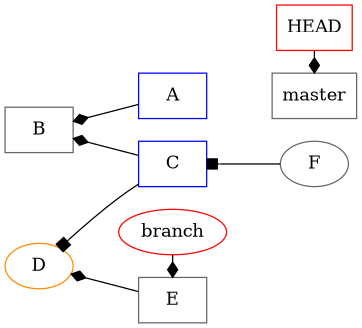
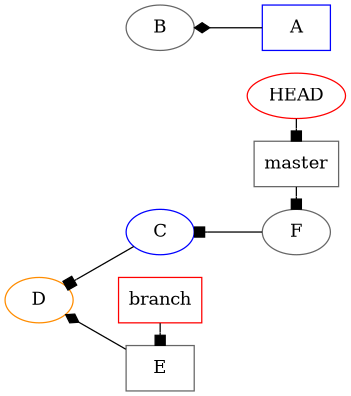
node "HEAD": shape box -> ellipse
edge "HEAD" -> "master": arrowhead diamond -> box
node "B": shape box -> ellipse
edge "C" -> "B": removed
node "C": shape box -> ellipse
edge "master" -> "F": added
node "branch": shape ellipse -> box
edge "branch" -> "E": arrowhead diamond -> box
